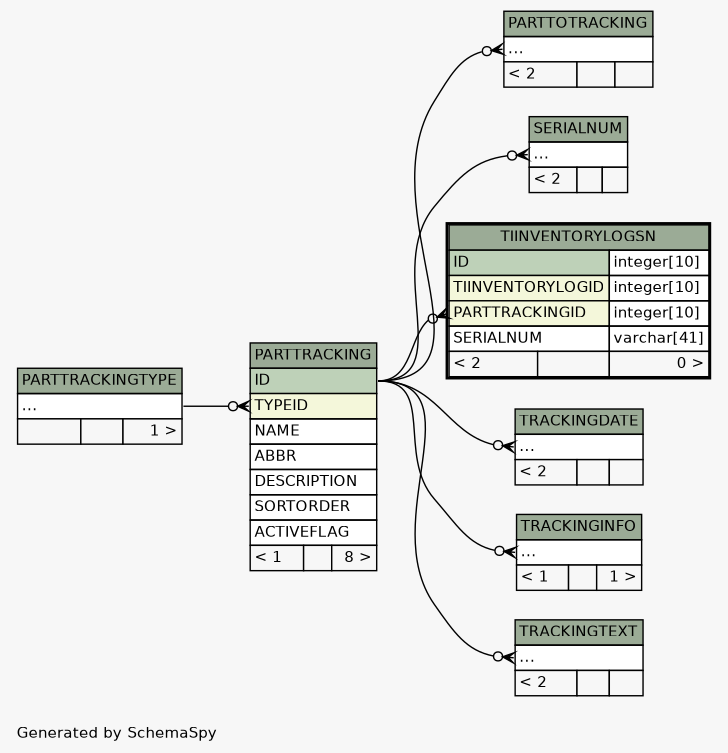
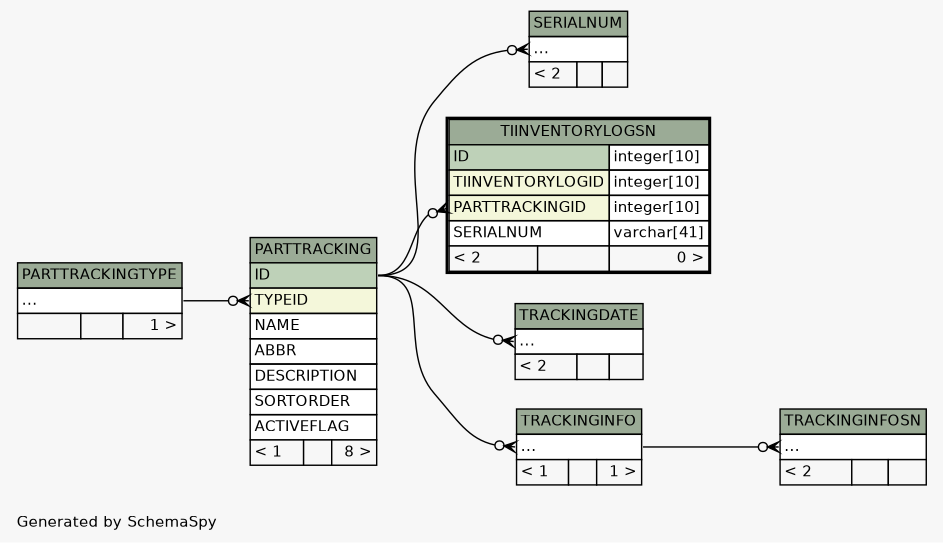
node "PARTTOTRACKING": removed
node "TRACKINGINFOSN": added
node "TRACKINGTEXT": removed
